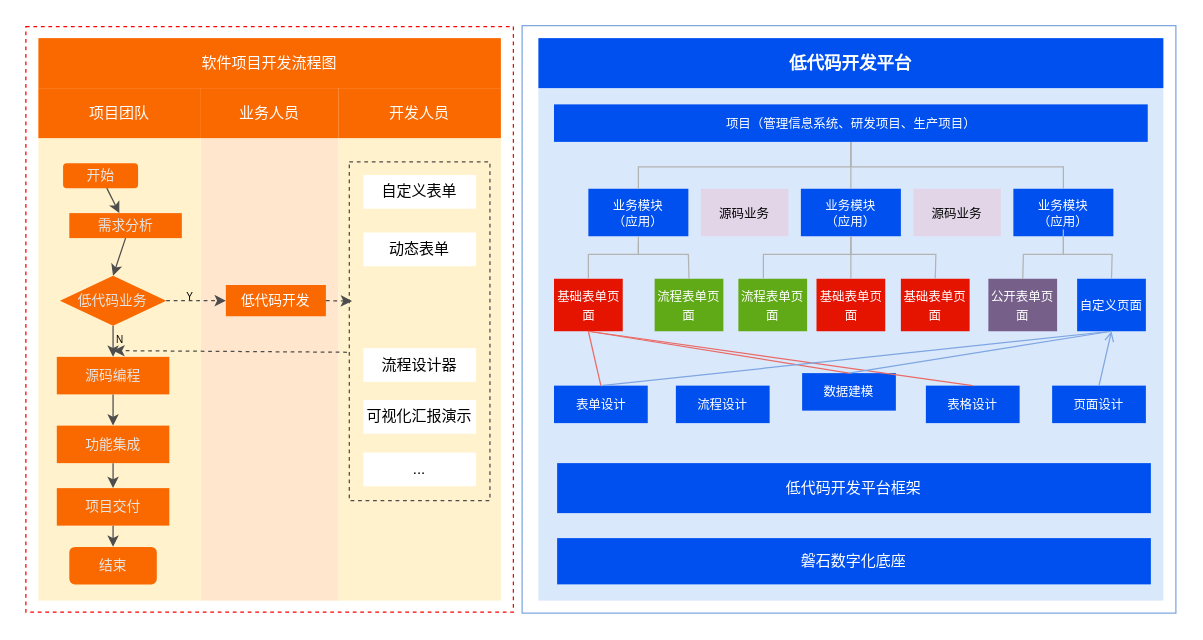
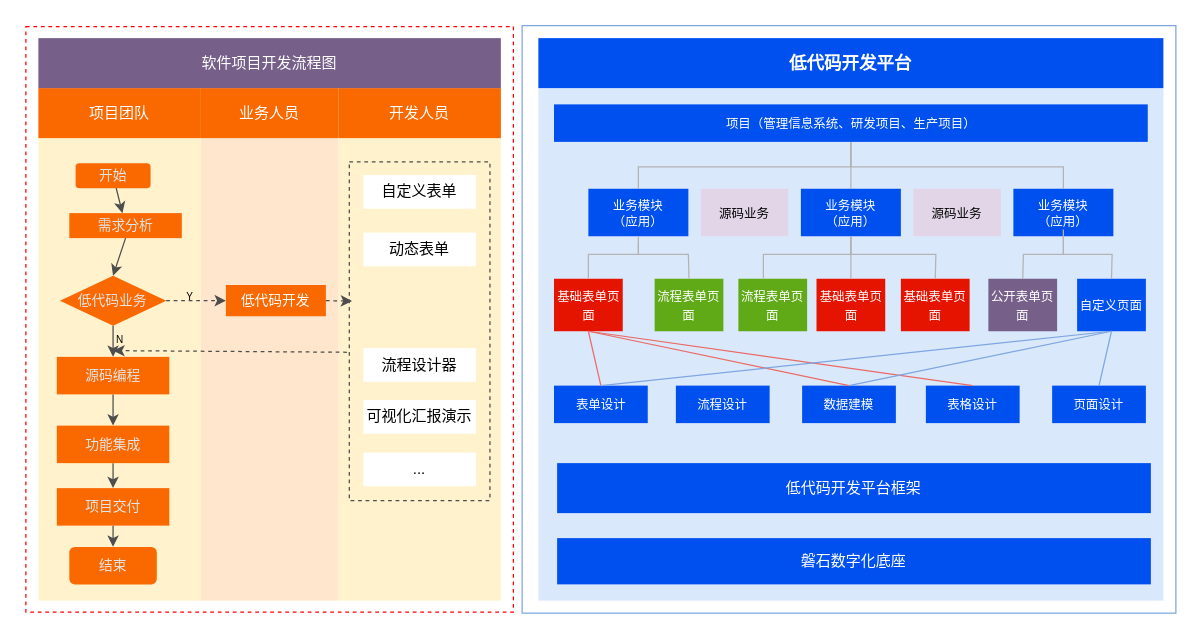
node "软件项目开发流程图": fillcolor #fa6800 -> #76608a
node "开始": moved (100, 176) -> (113, 176)
edge "页面设计" -> "自定义页面": arrowhead open -> none
node "数据建模": moved (849, 392) -> (849, 404)
